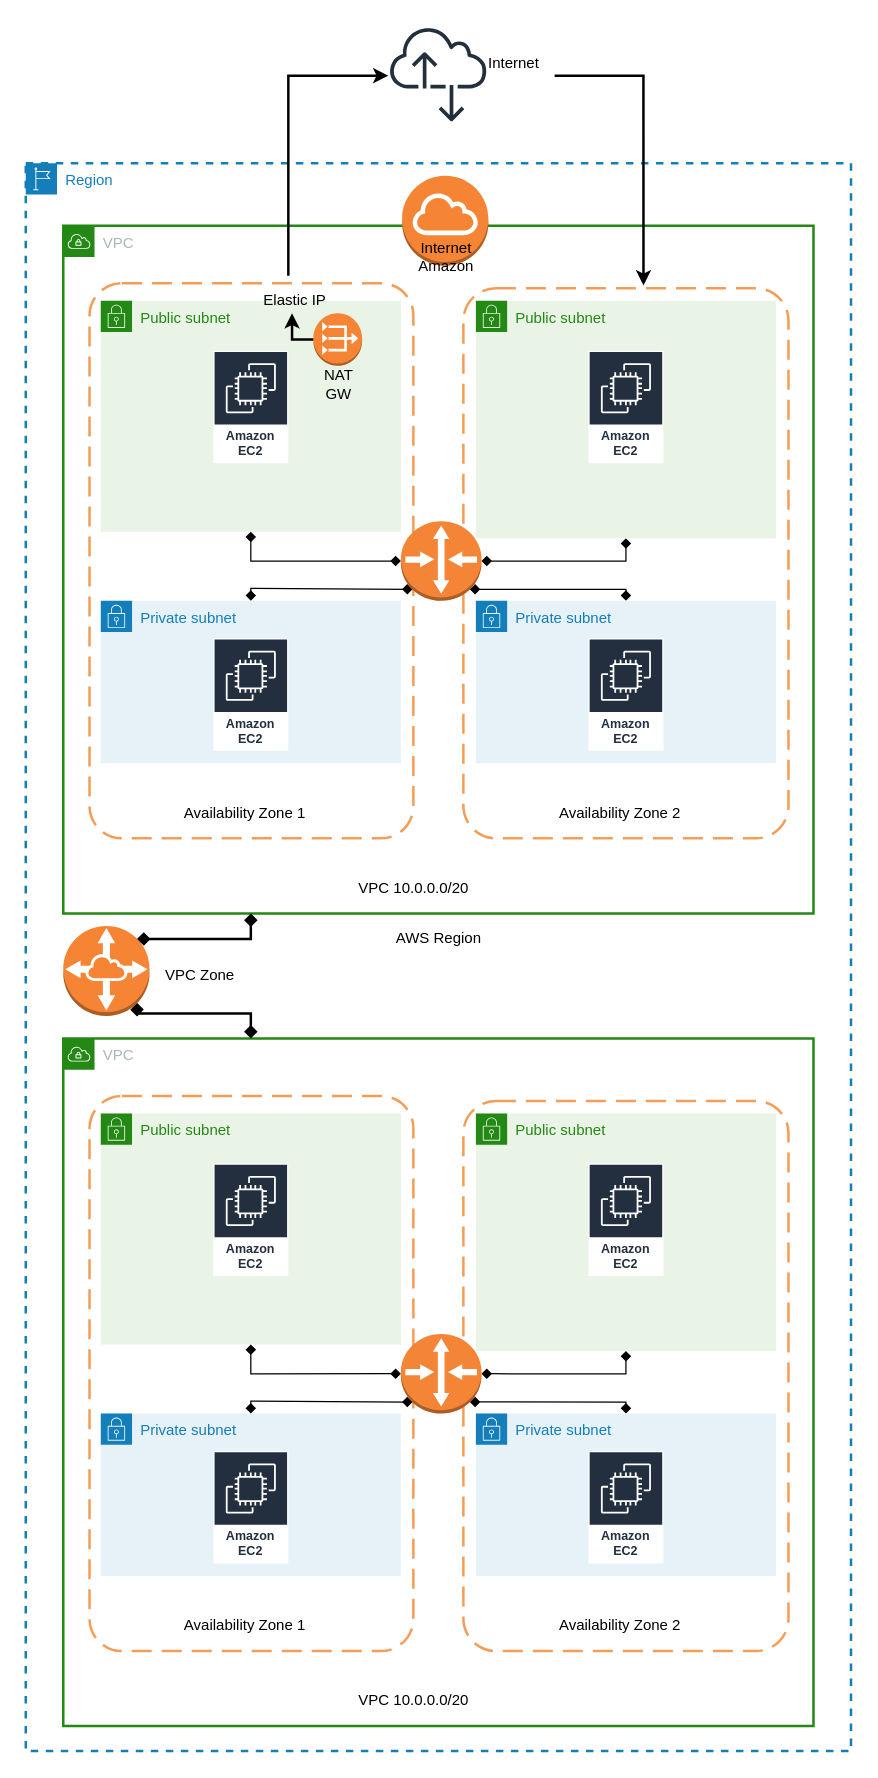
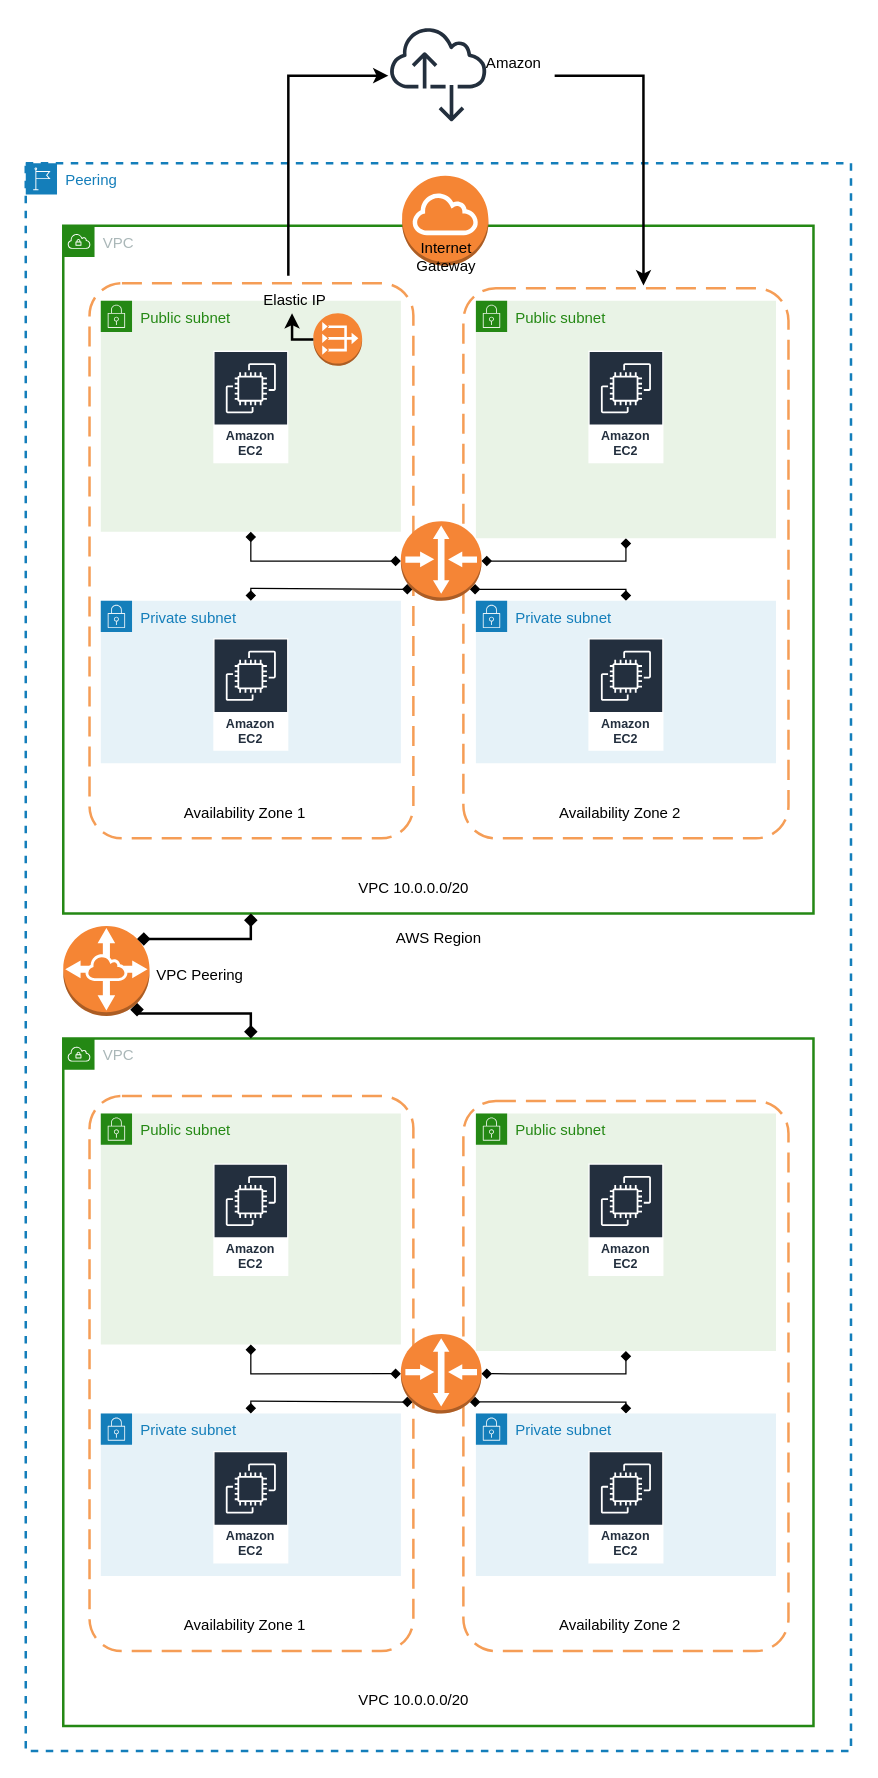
node "Internet": label "Internet" -> "Amazon"
node "Region": label "Region" -> "Peering"
node "Internet Amazon": label "Internet Amazon" -> "Internet Gateway"
node "NAT GW": removed
node "VPC Zone": label "VPC Zone" -> "VPC Peering"
